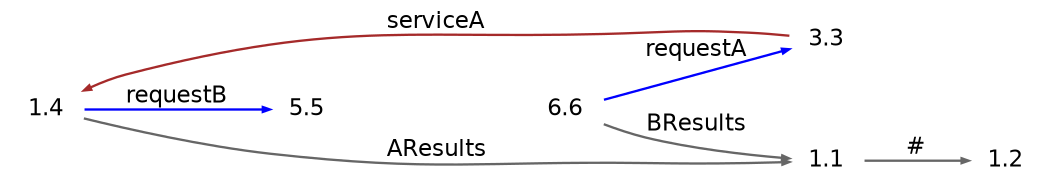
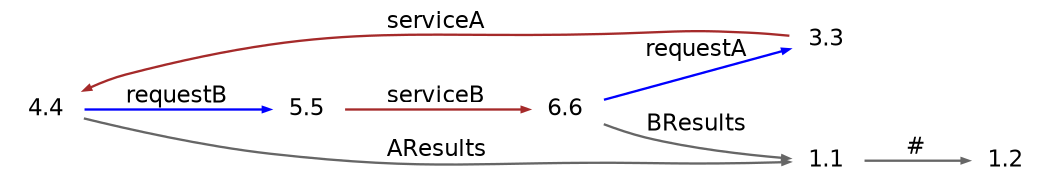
node "1.4": label "1.4" -> "4.4"
edge "5.5" -> "6.6": added, label "serviceB"
